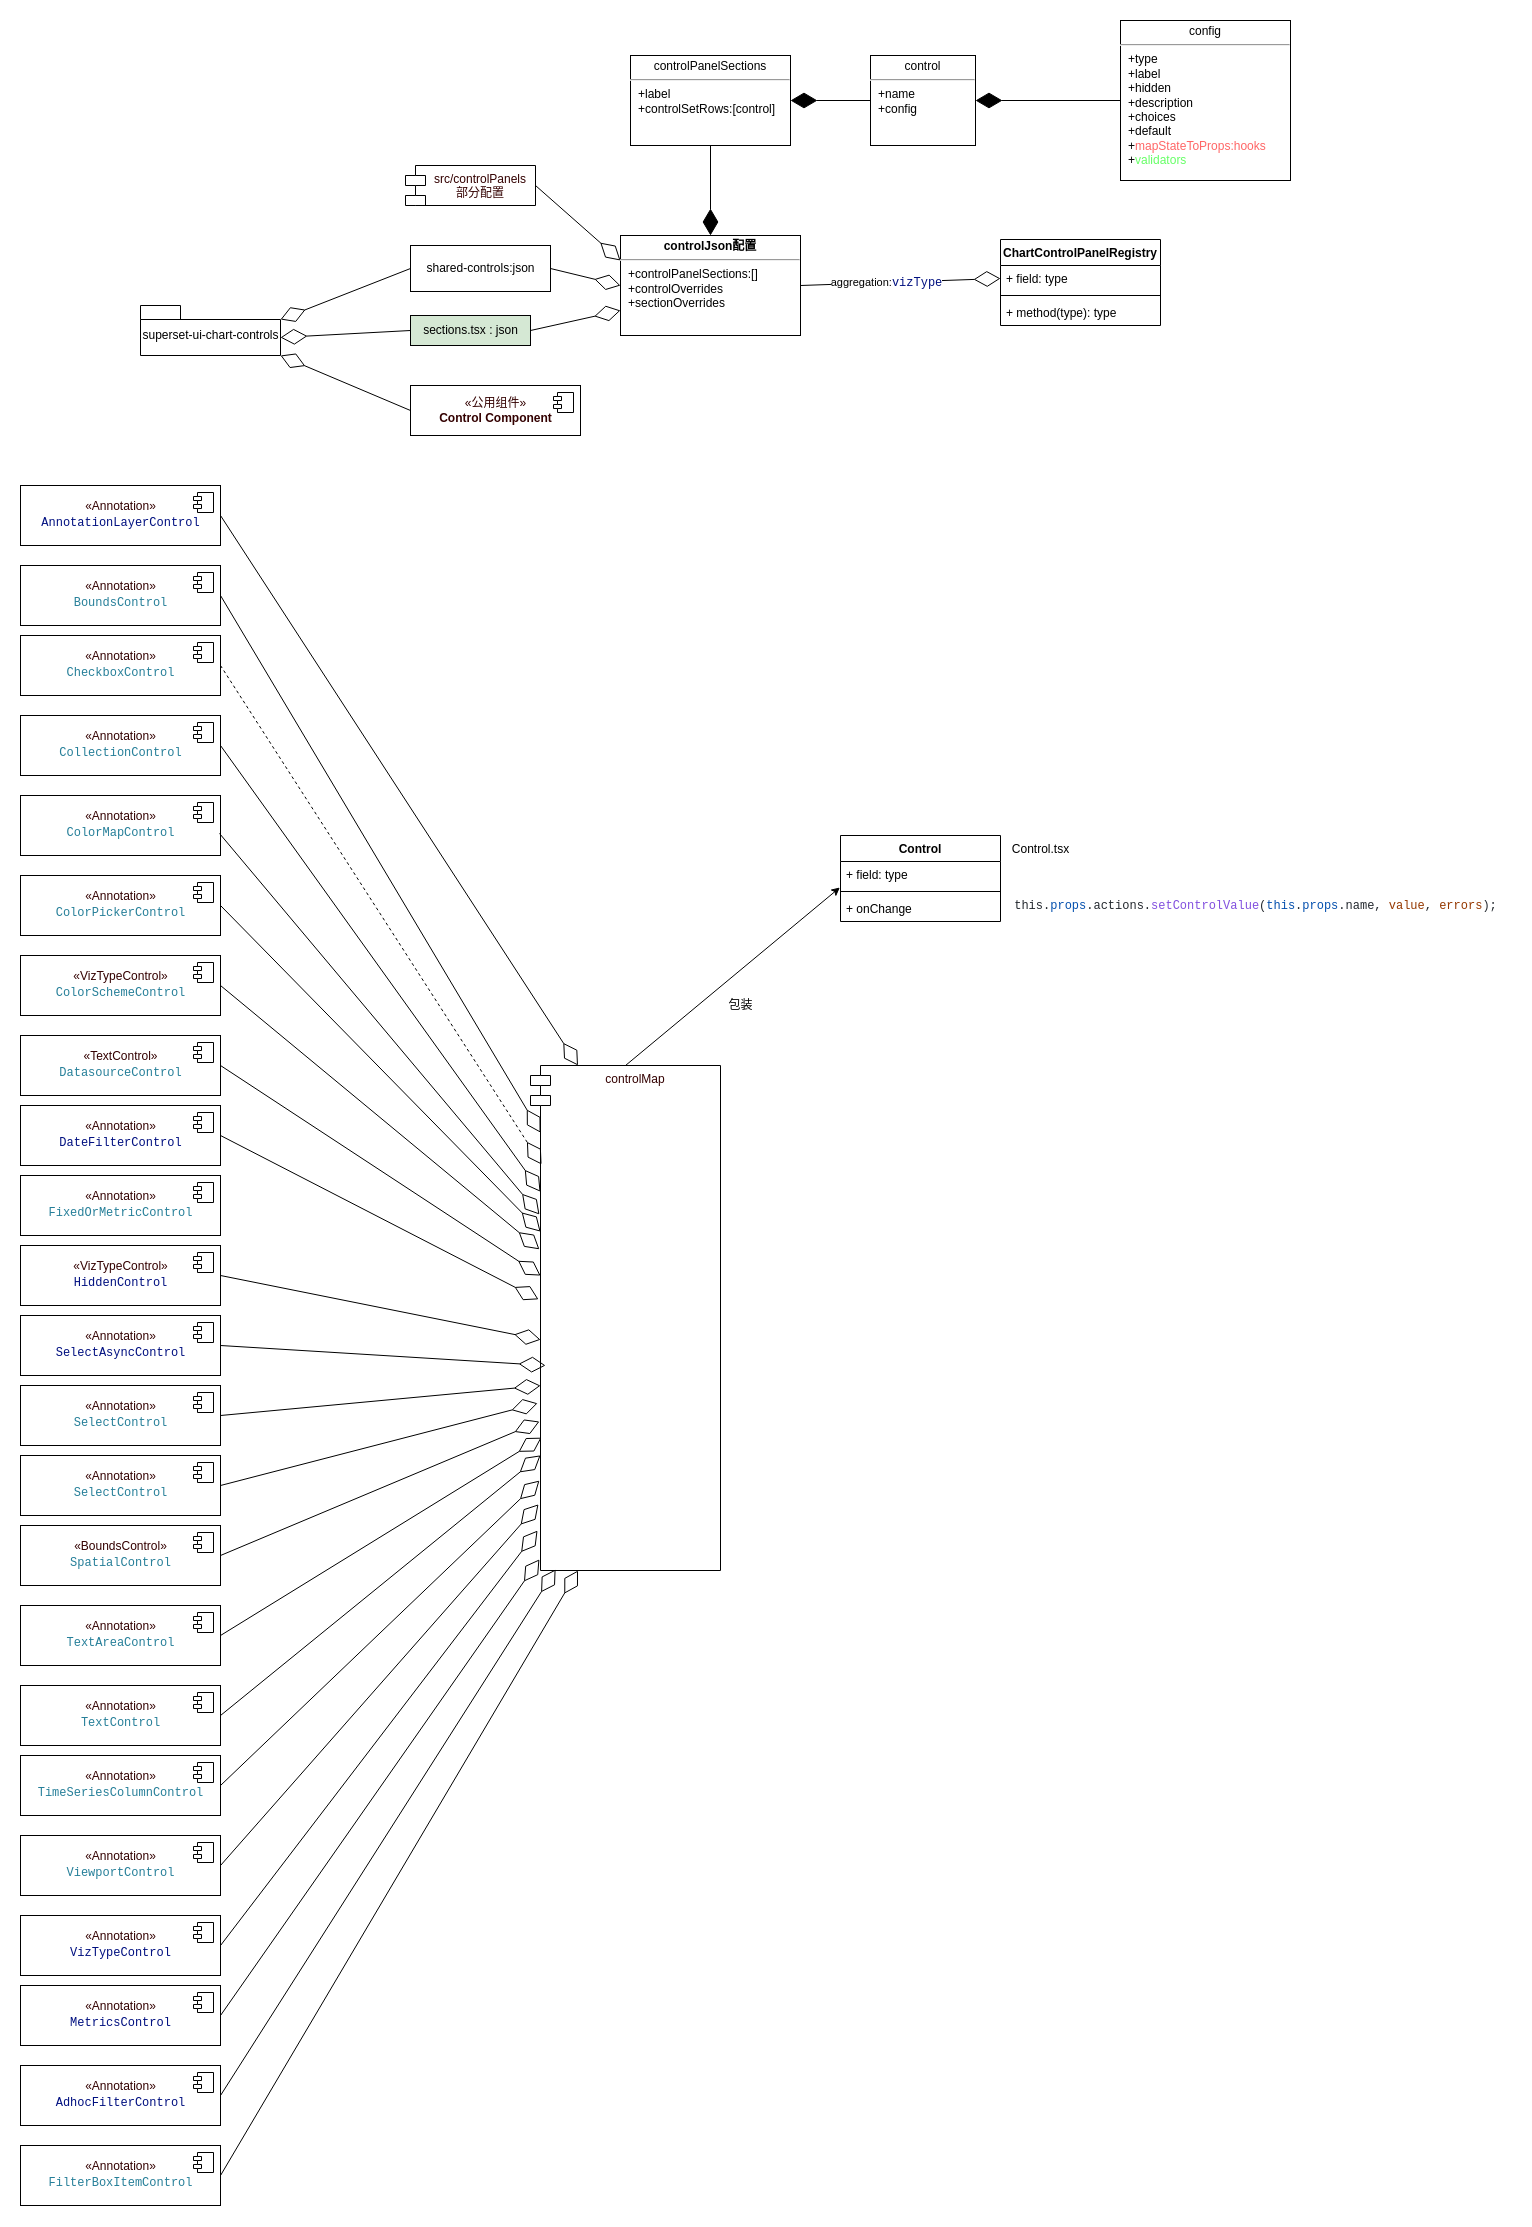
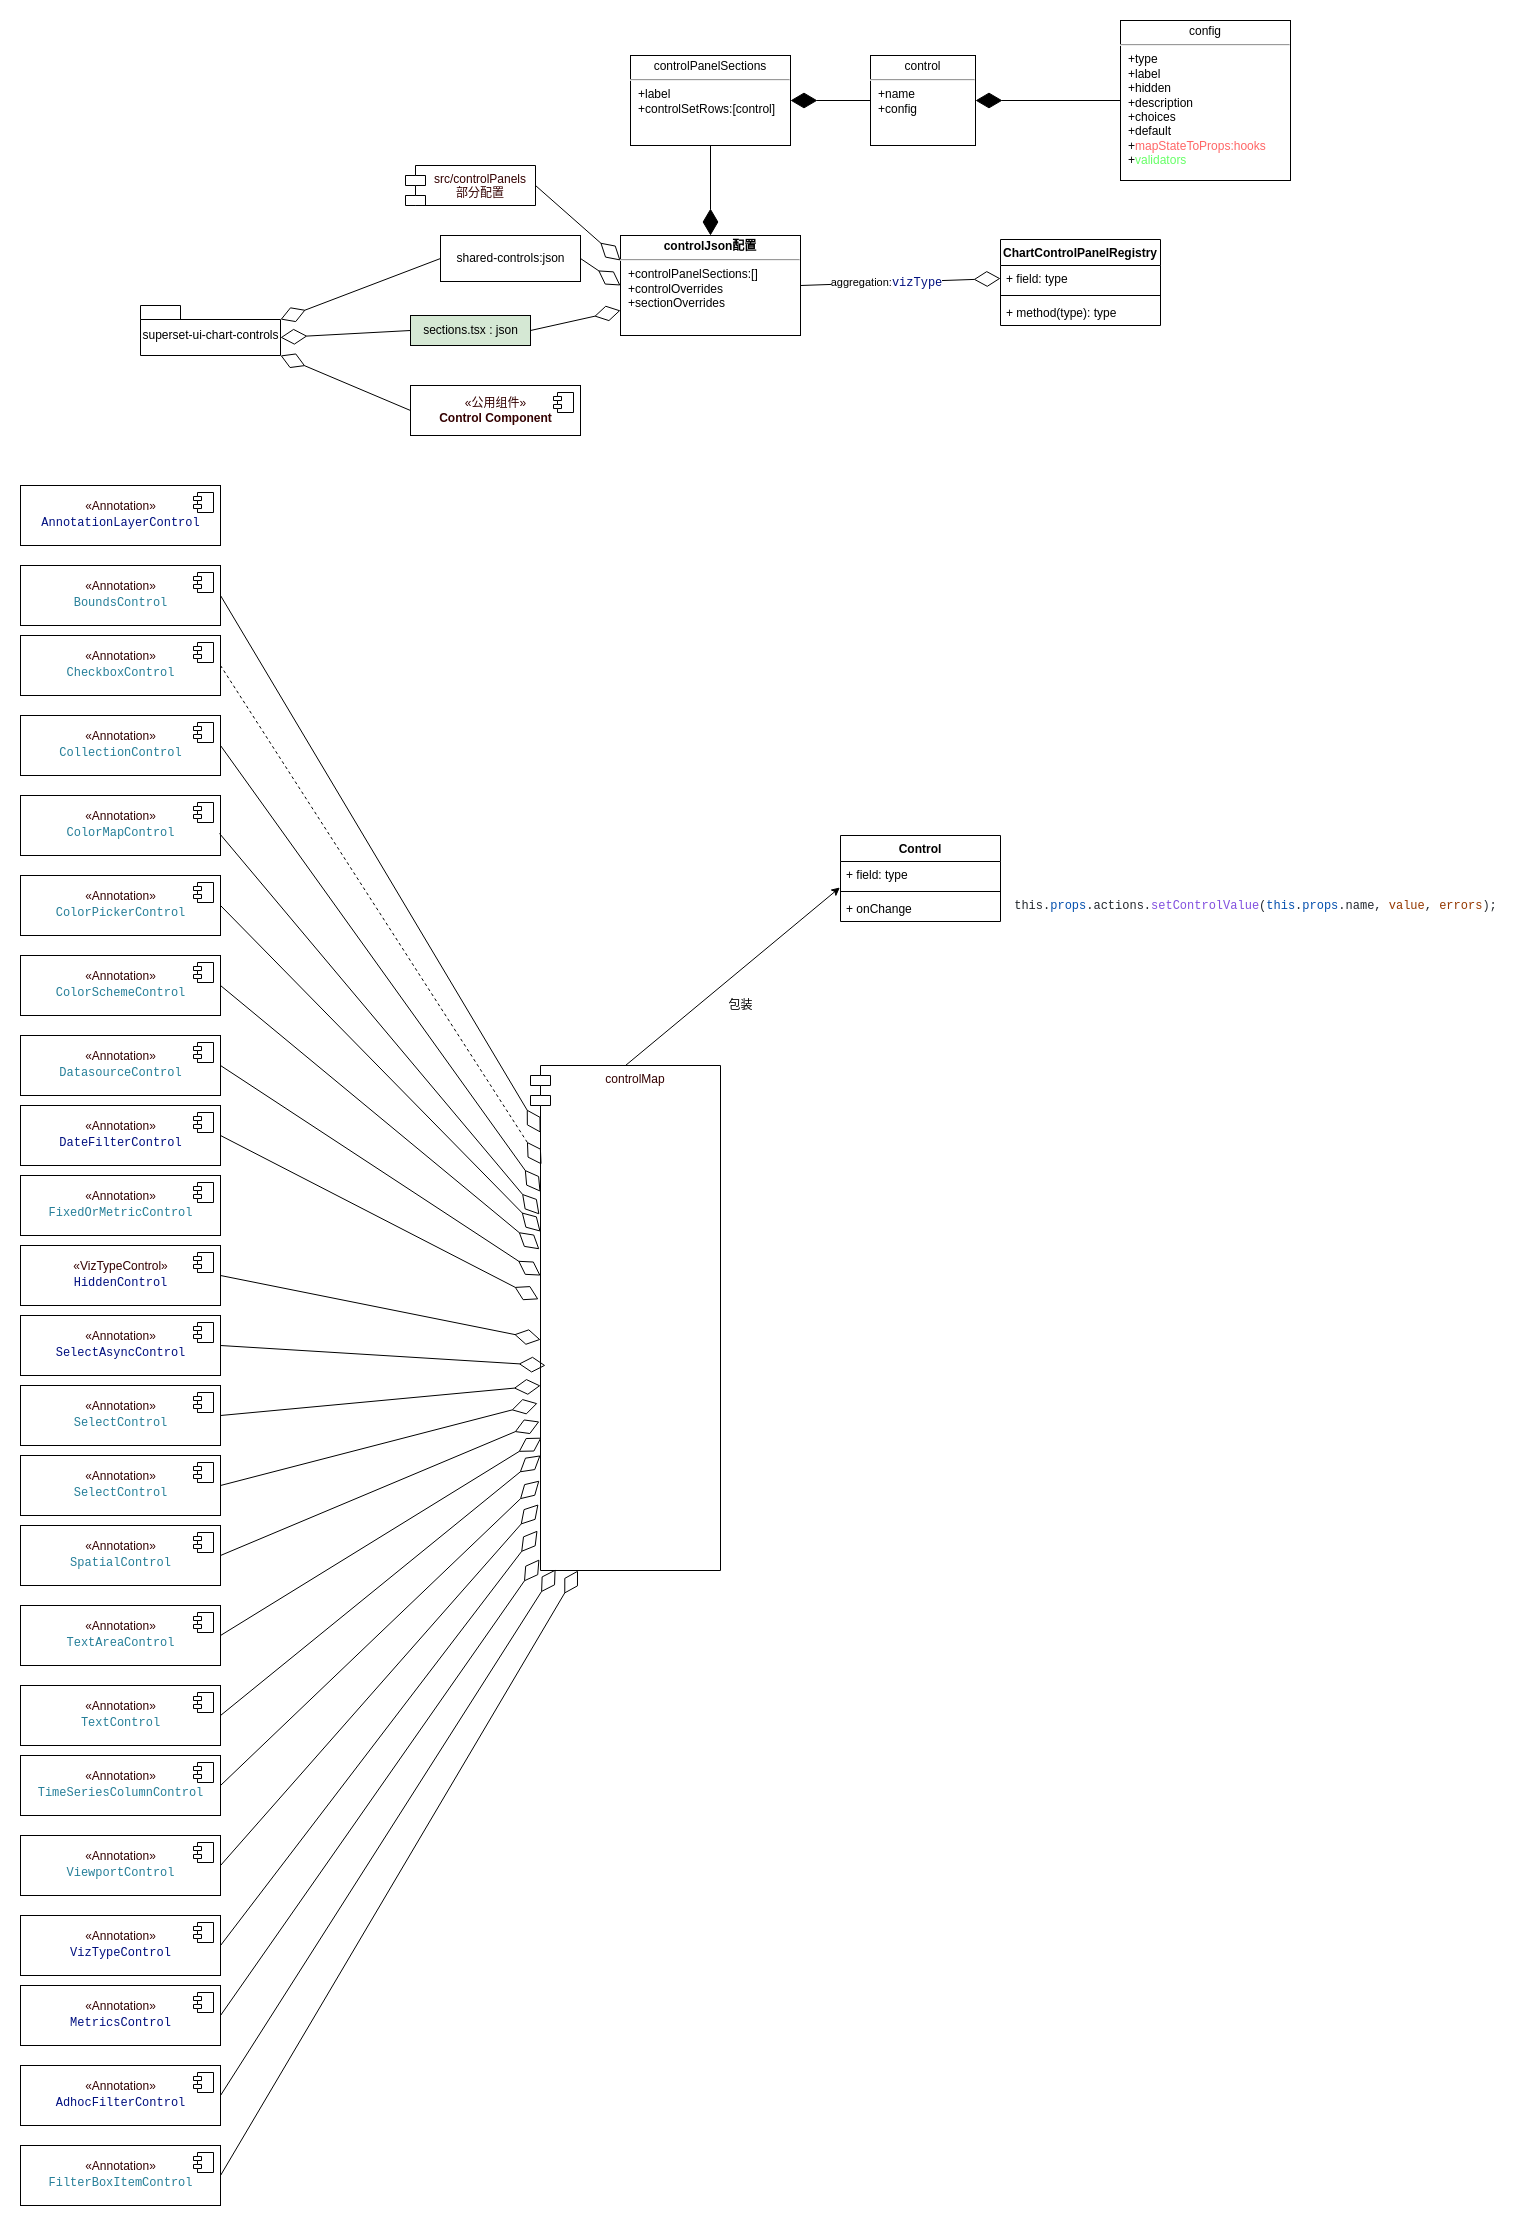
node "shared-controls:json": moved (481, 269) -> (511, 259)
edge "«Annotation» AnnotationLayerControl" -> "controlMap": removed
node "Control.tsx": removed
node "«VizTypeControl» ColorSchemeControl": label "«VizTypeControl» ColorSchemeControl" -> "«Annotation» ColorSchemeControl"
node "«TextControl» DatasourceControl": label "«TextControl» DatasourceControl" -> "«Annotation» DatasourceControl"
node "«BoundsControl» SpatialControl": label "«BoundsControl» SpatialControl" -> "«Annotation» SpatialControl"
